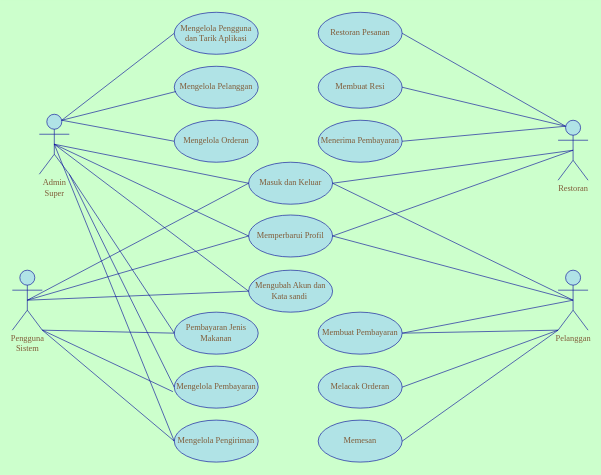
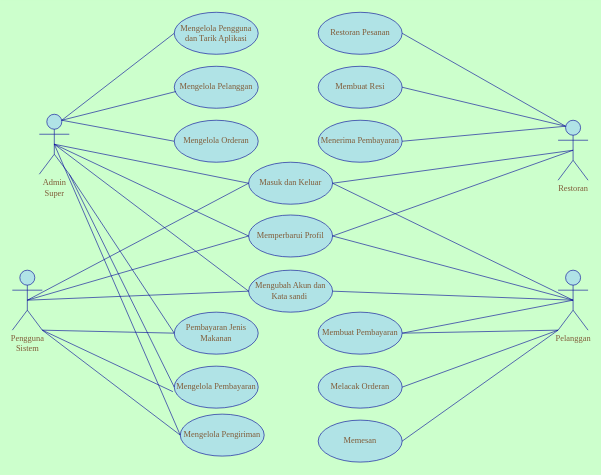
edge "Mengubah Akun dan Kata sandi" -- "Pelanggan": added
node "Mengelola Pengiriman": moved (216, 441) -> (222, 435)
